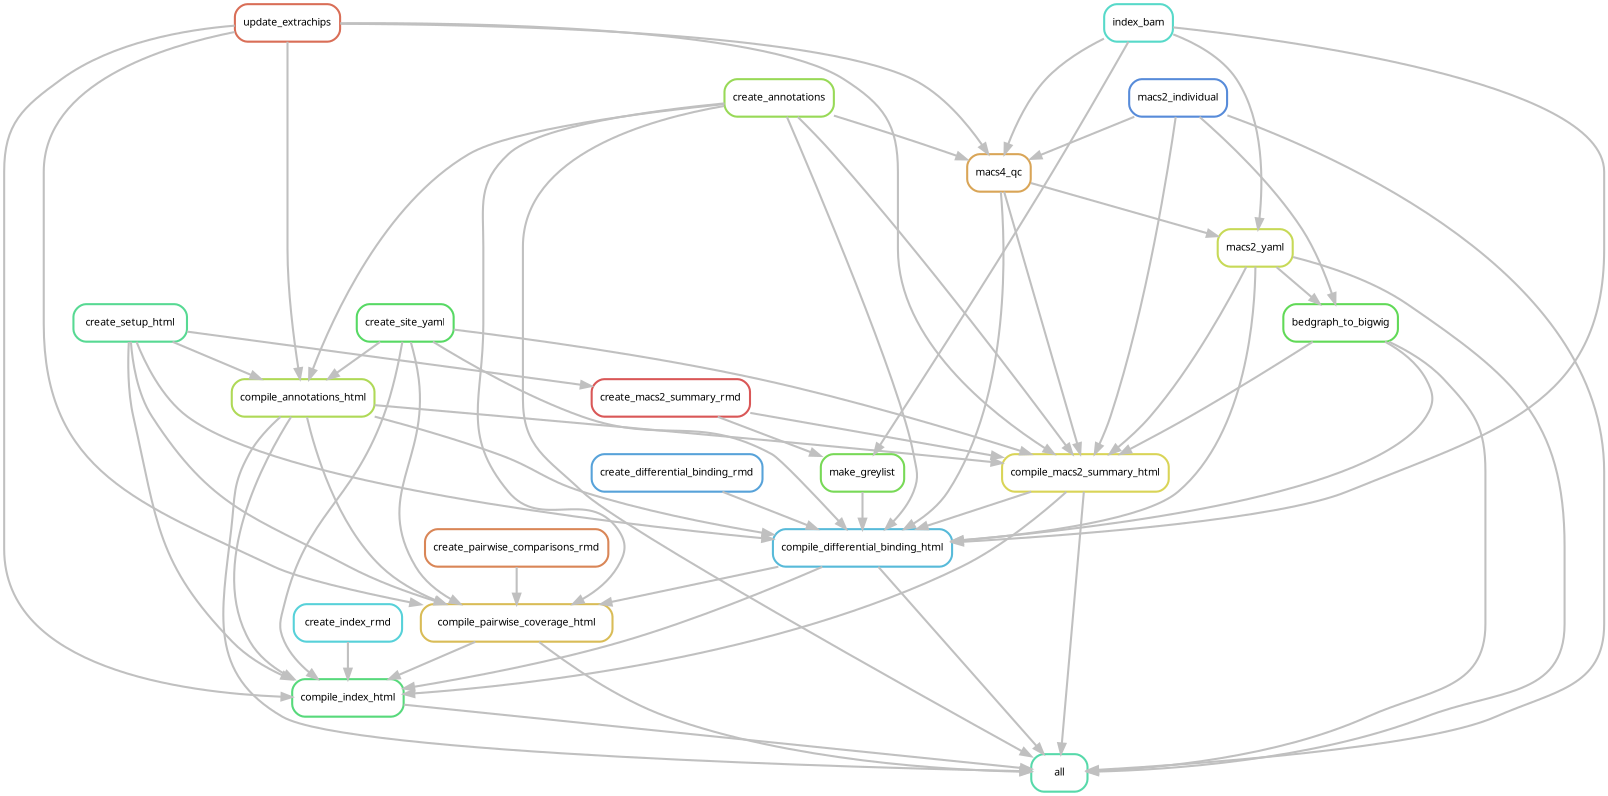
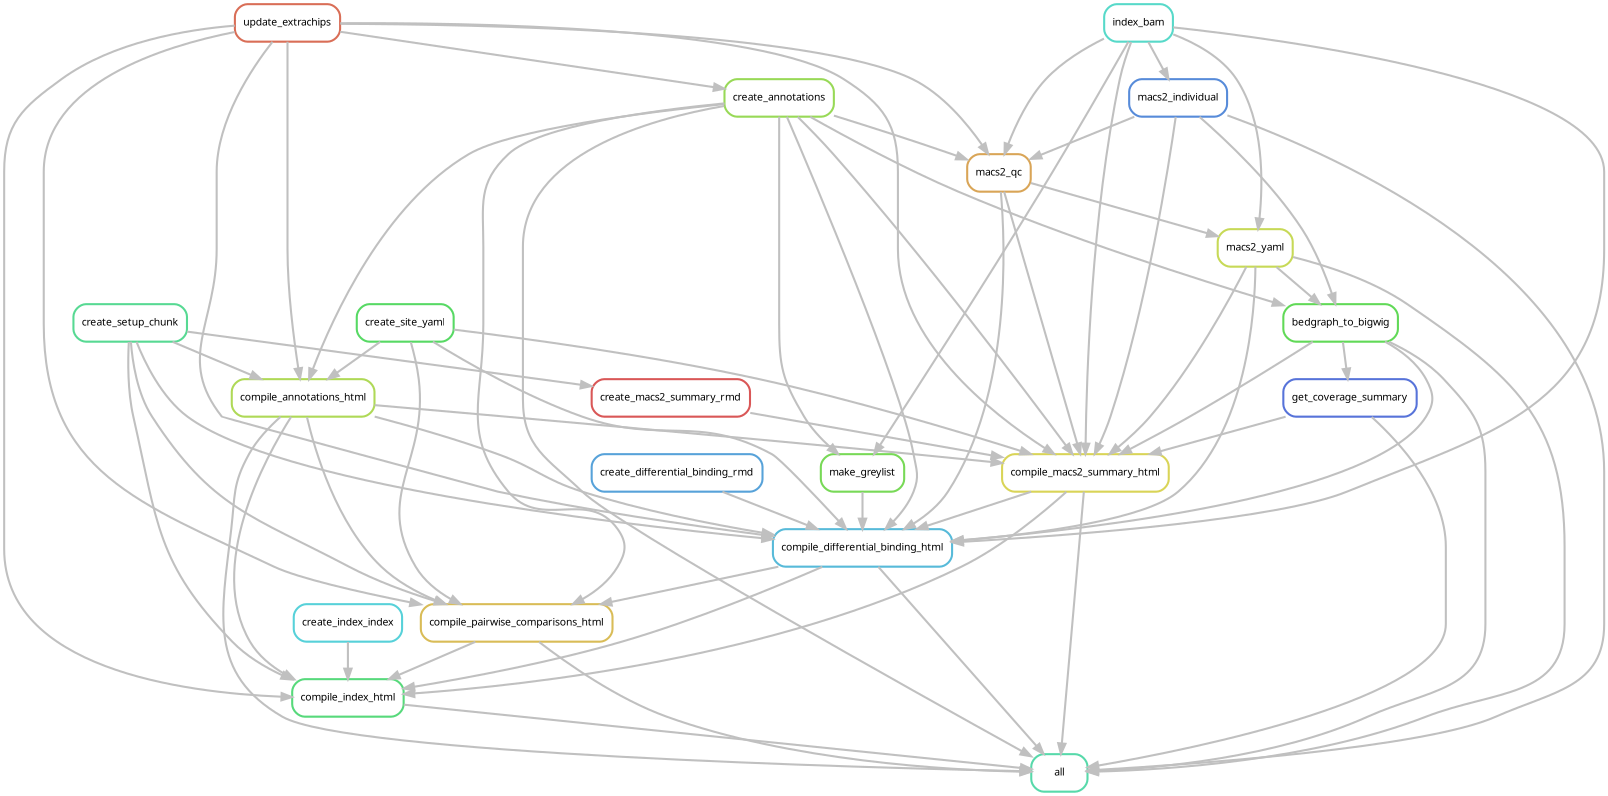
edge "index_bam" -> "macs2_individual": added
edge "update_extrachips" -> "create_annotations": added
node "macs4_qc": label "macs4_qc" -> "macs2_qc"
edge "create_annotations" -> "bedgraph_to_bigwig": added
edge "index_bam" -> "compile_macs2_summary_html": added
node "create_setup_html": label "create_setup_html" -> "create_setup_chunk"
node "get_coverage_summary": added
edge "create_macs2_summary_rmd" -> "make_greylist": now "create_annotations" -> "make_greylist"
edge "update_extrachips" -> "compile_differential_binding_html": added
edge "create_site_yaml" -> "compile_index_html": removed
node "create_pairwise_comparisons_rmd": removed
node "create_index_rmd": label "create_index_rmd" -> "create_index_index"
node "compile_pairwise_coverage_html": label "compile_pairwise_coverage_html" -> "compile_pairwise_comparisons_html"
